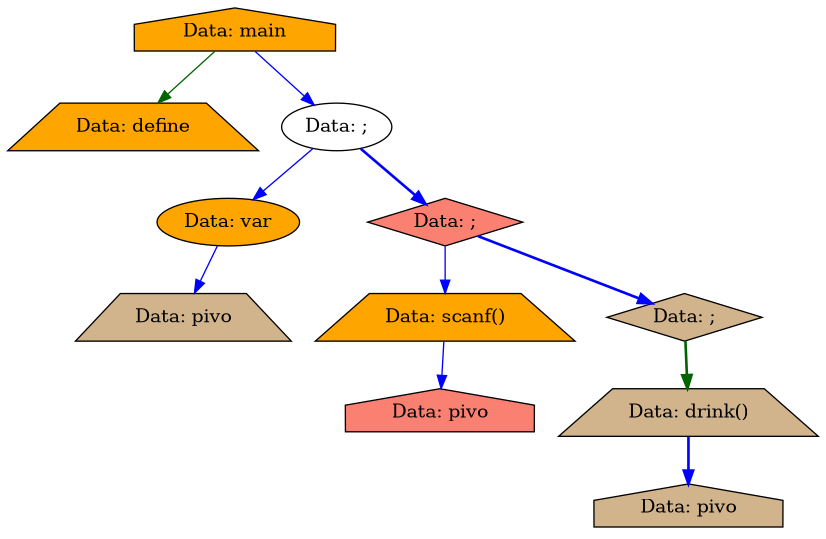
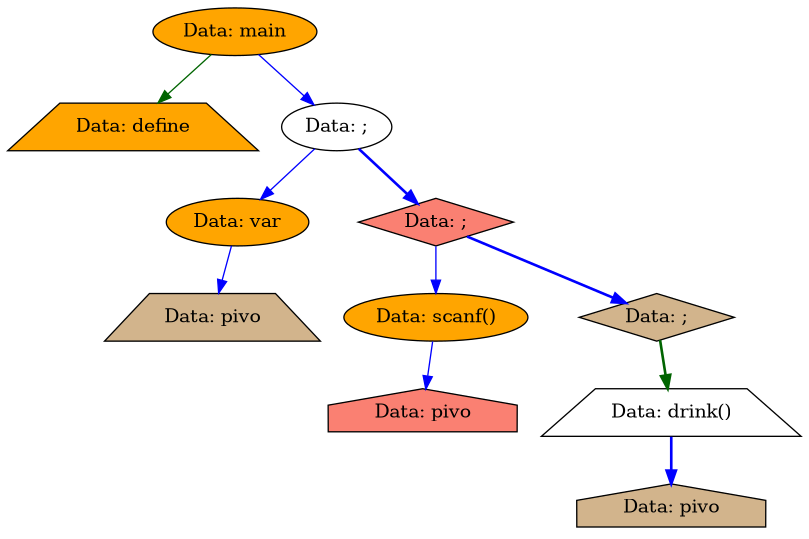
node "Data: main": shape house -> ellipse
node "Data: scanf()": shape trapezium -> ellipse
node "Data: drink()": fillcolor tan -> white
